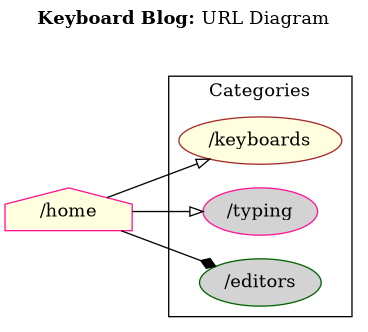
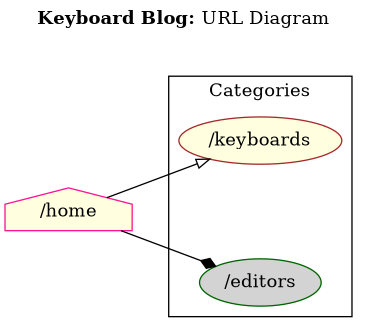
node "/typing": removed
